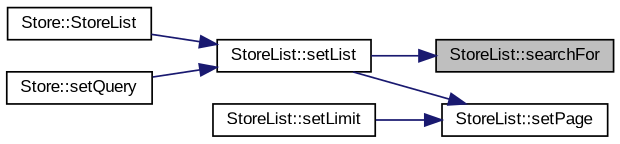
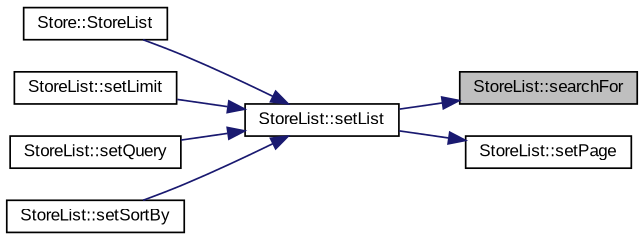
node "Store::setQuery": label "Store::setQuery" -> "StoreList::setQuery"
edge "StoreList::setLimit" -> "StoreList::setPage": now "StoreList::setLimit" -> "StoreList::setList"
node "StoreList::setSortBy": added
